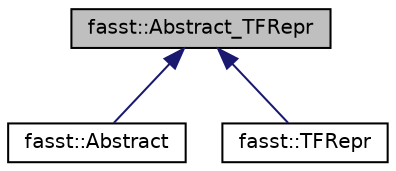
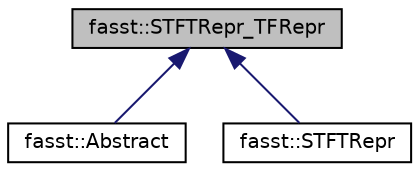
node "fasst::Abstract_TFRepr": label "fasst::Abstract_TFRepr" -> "fasst::STFTRepr_TFRepr"
node "fasst::TFRepr": label "fasst::TFRepr" -> "fasst::STFTRepr"
